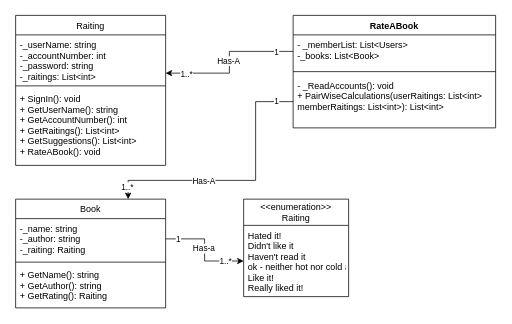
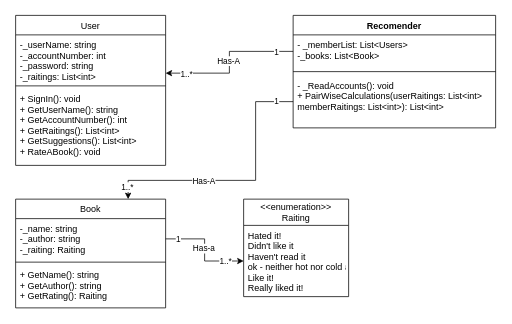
node "Raiting": label "Raiting" -> "User"
node "RateABook": label "RateABook" -> "Recomender"
